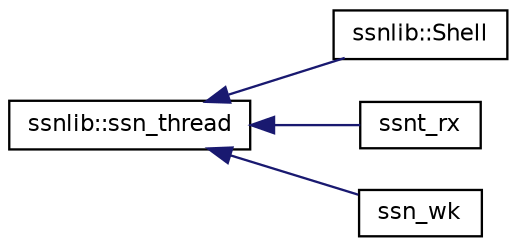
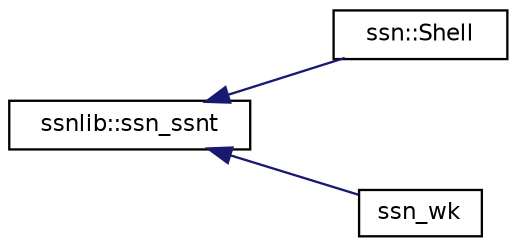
node "ssnlib::Shell": label "ssnlib::Shell" -> "ssn::Shell"
node "ssnlib::ssn_thread": label "ssnlib::ssn_thread" -> "ssnlib::ssn_ssnt"
node "ssnt_rx": removed
